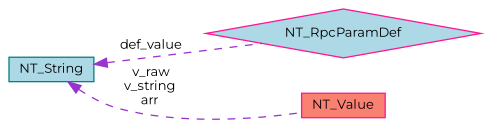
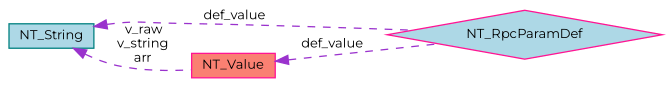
edge "NT_RpcParamDef" -> "NT_Value": added, label "def_value"
